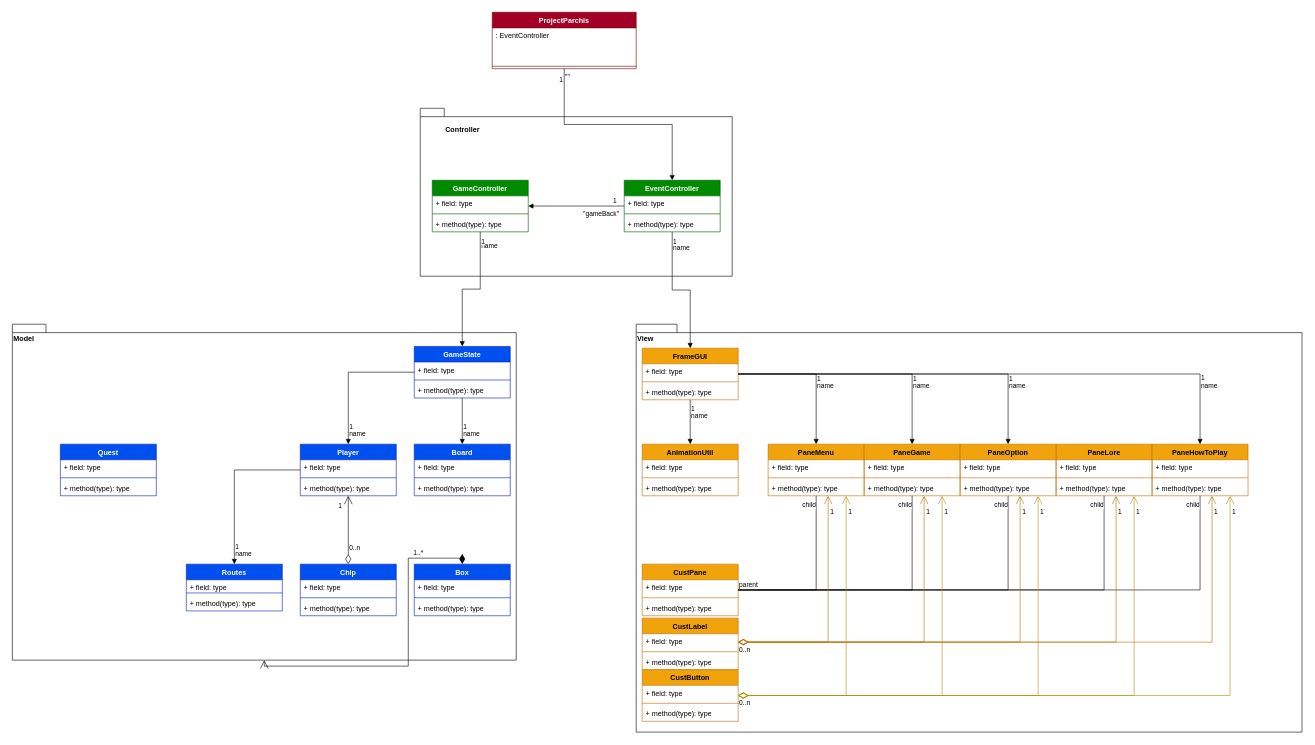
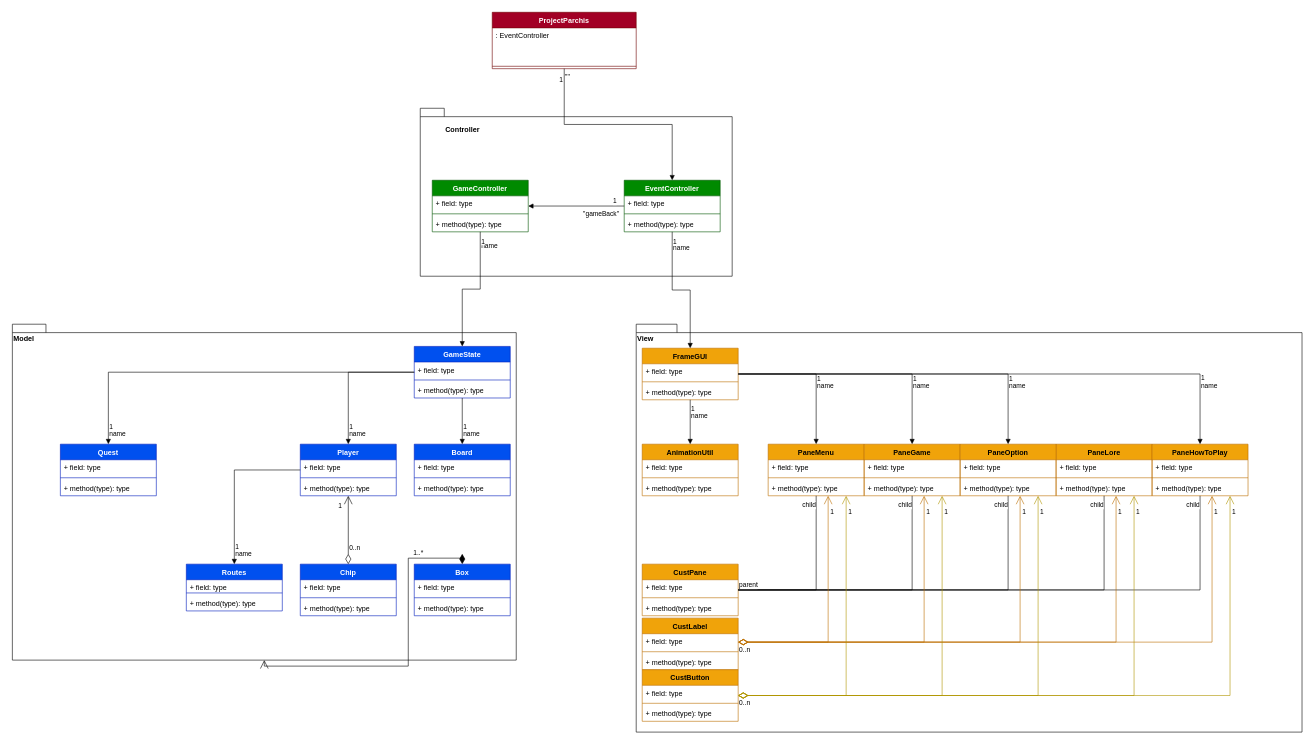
edge "GameState" -> "Quest": added, labels "1", "name"
